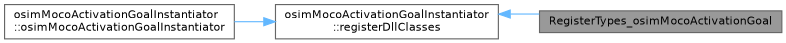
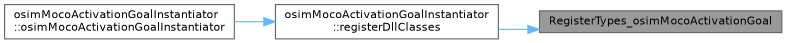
edge "RegisterTypes_osimMocoActivationGoal" -> "osimMocoActivationGoalInstantiator ::registerDllClasses": reversed
